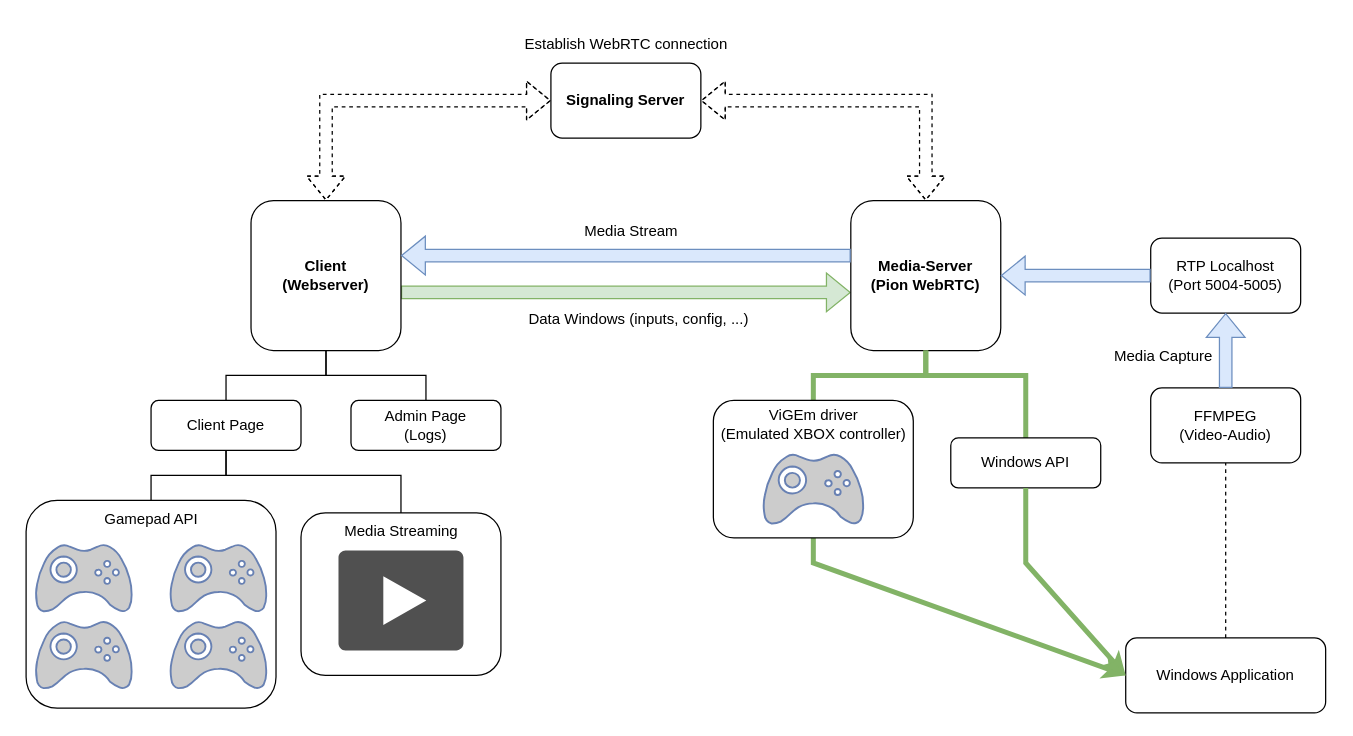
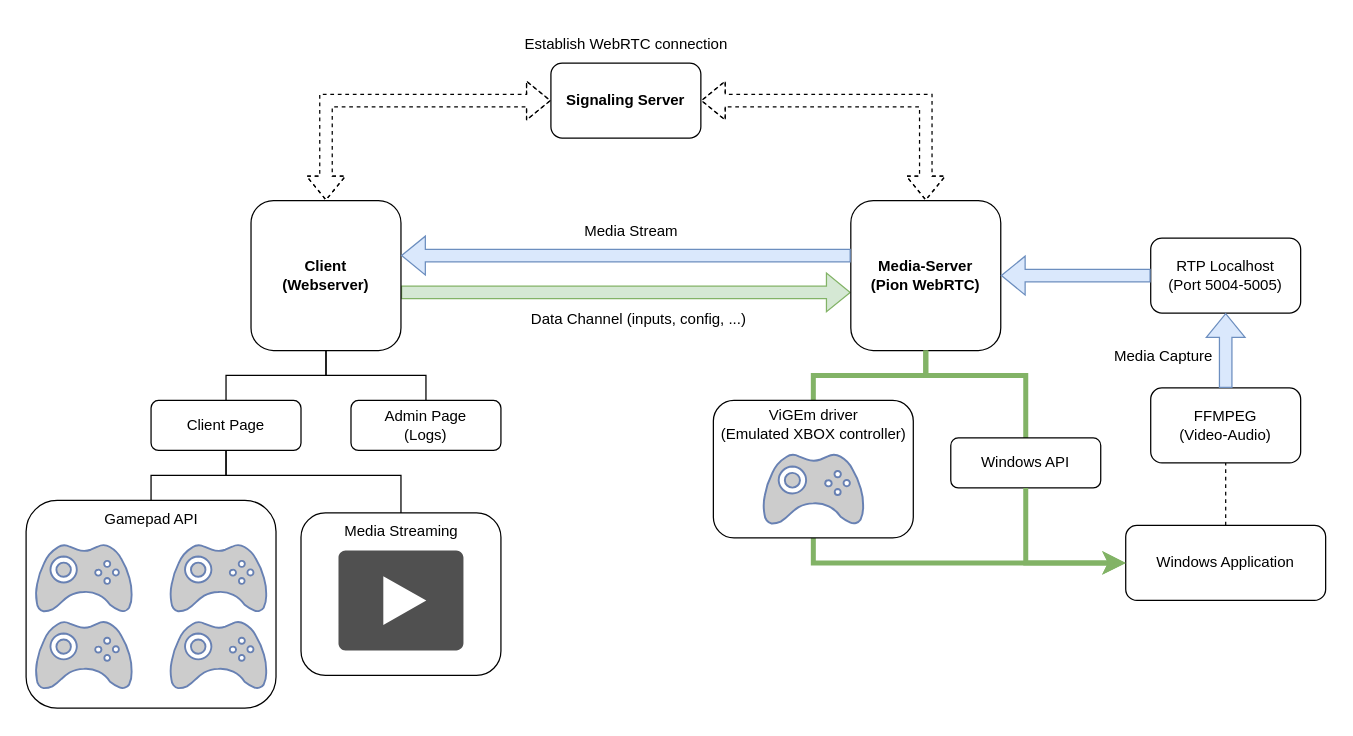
node "Data Windows (inputs, config, ...)": label "Data Windows (inputs, config, ...)" -> "Data Channel (inputs, config, ...)"
node "Windows Application": moved (1226, 676) -> (1226, 563)
